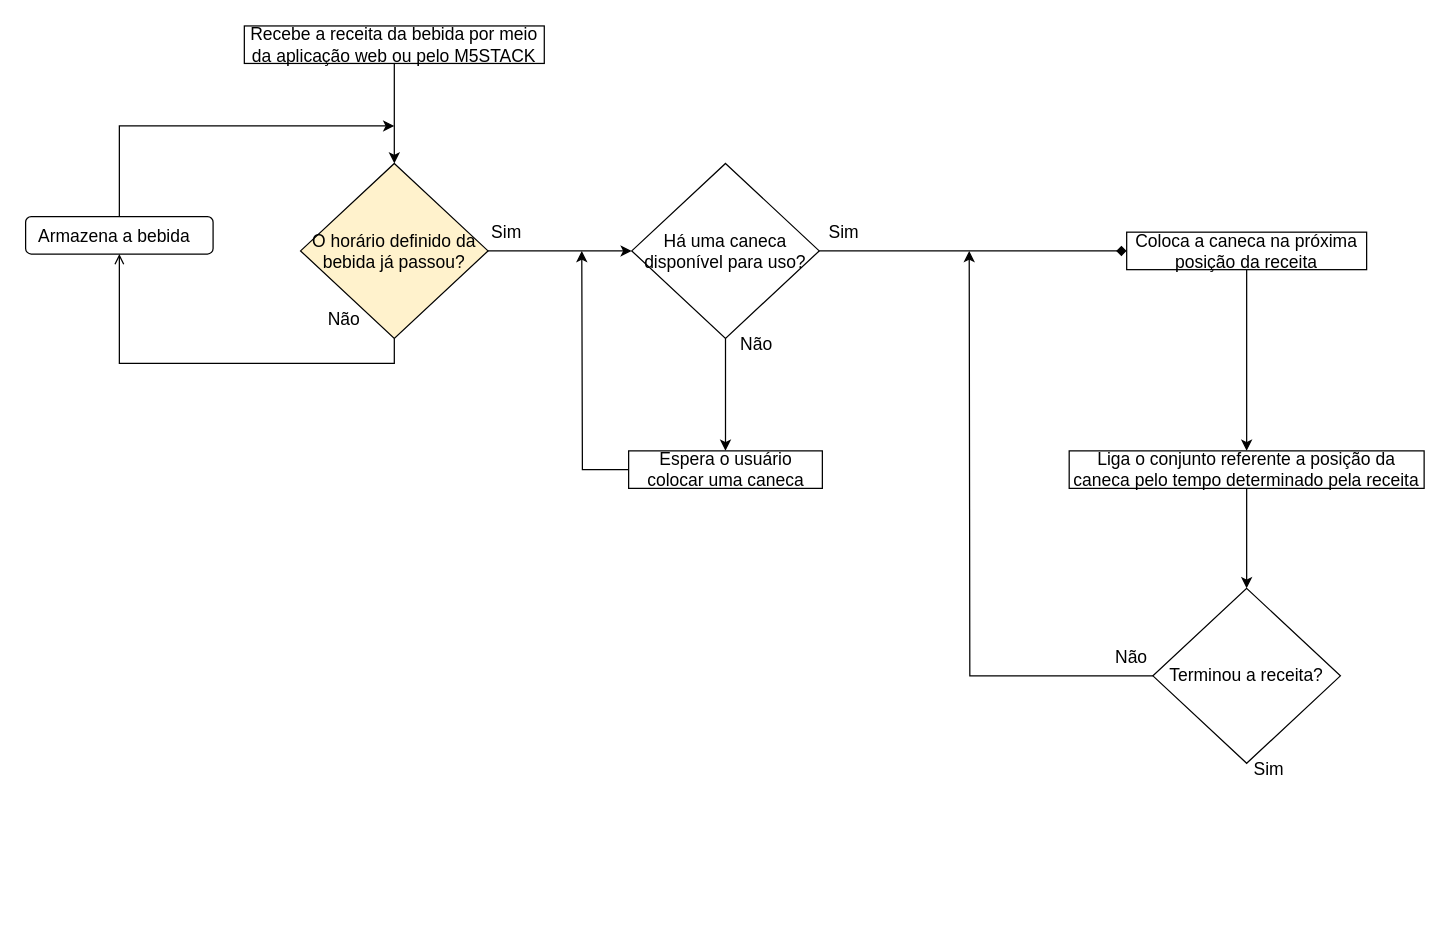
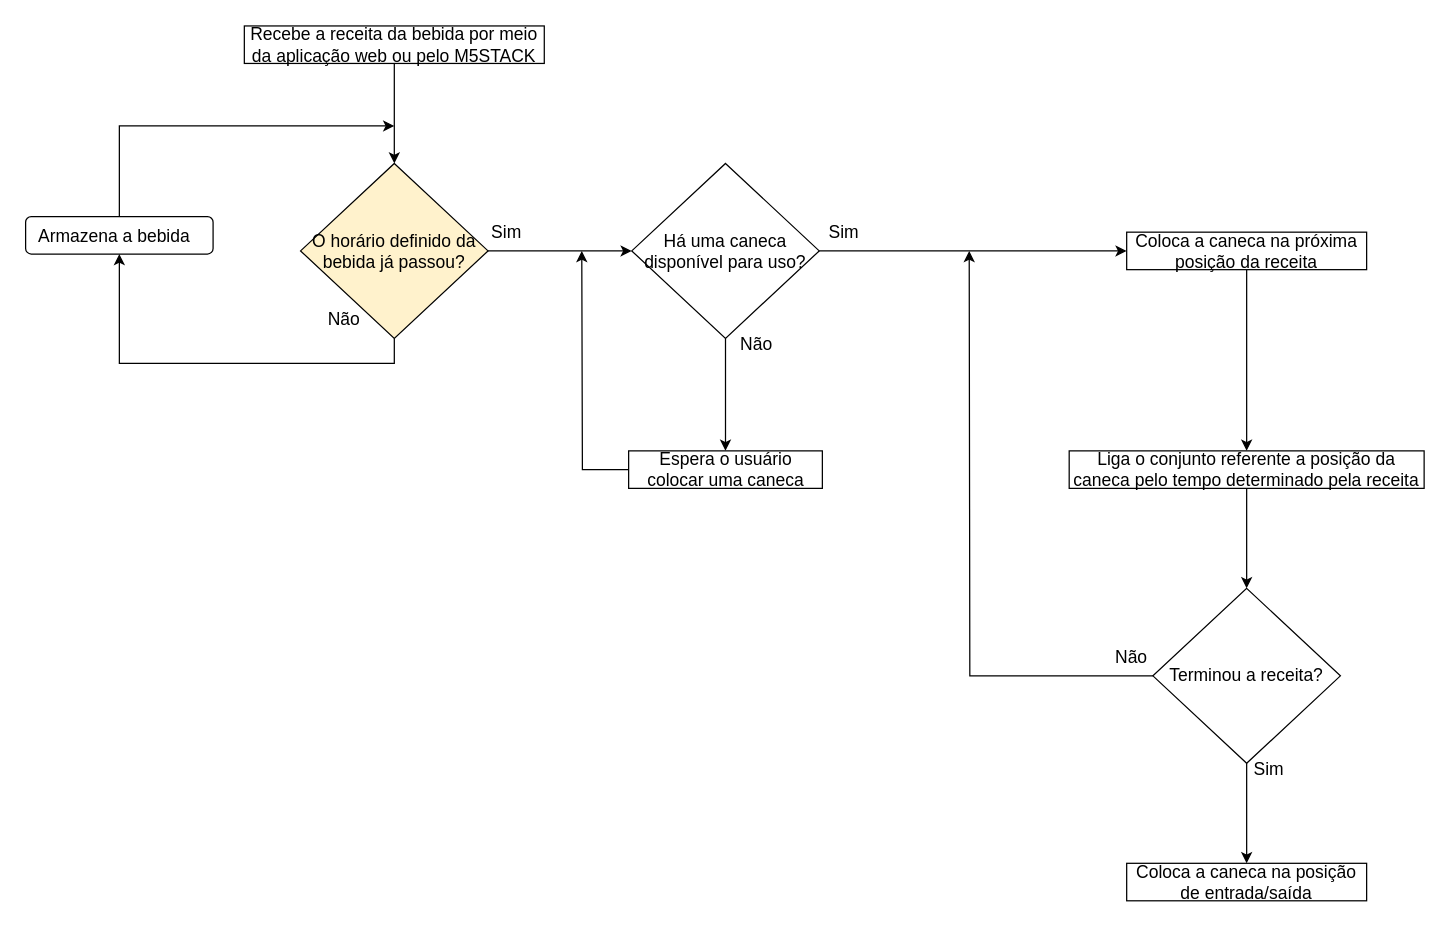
edge "Há uma caneca disponível para uso?" -> "Coloca a caneca na próxima posição da receita": arrowhead diamond -> classic
edge "O horário definido da bebida já passou?" -> "Armazena a bebida": arrowhead open -> classic
edge "Terminou a receita?" -> "Coloca a caneca na posição de entrada/saída": added
node "Coloca a caneca na posição de entrada/saída": added
